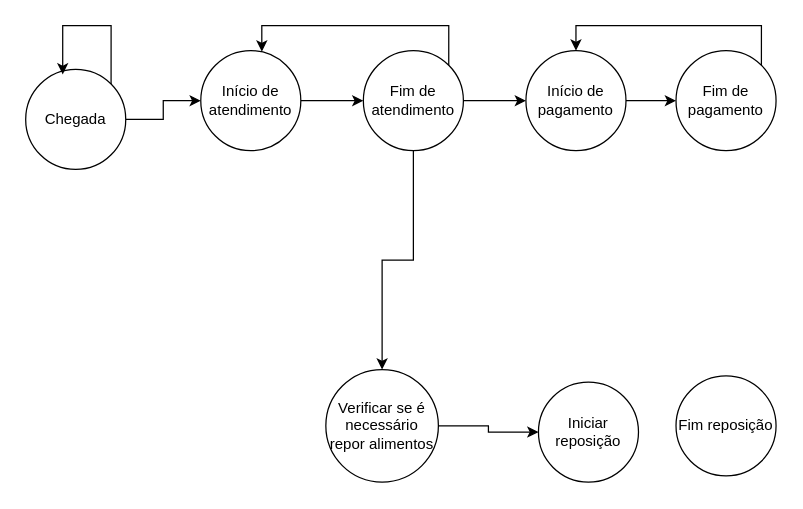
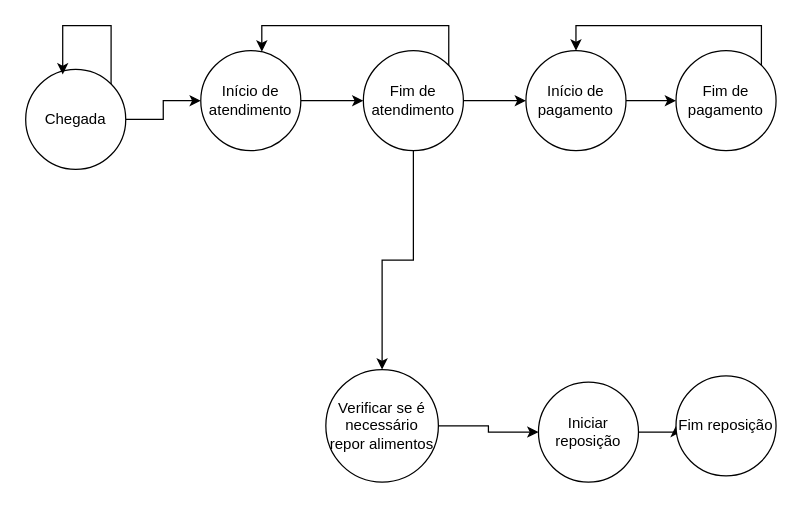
edge "Iniciar reposição" -> "Fim reposição": added
